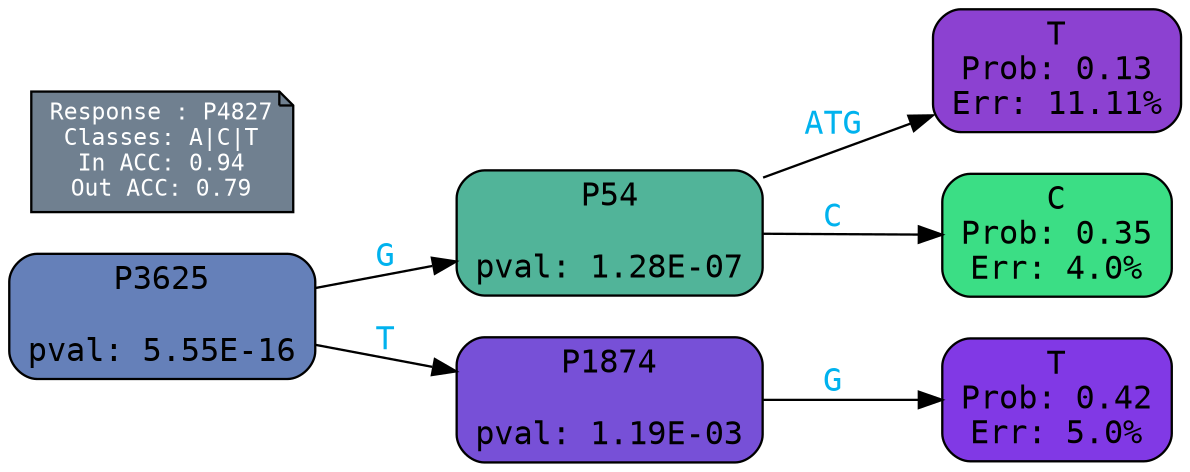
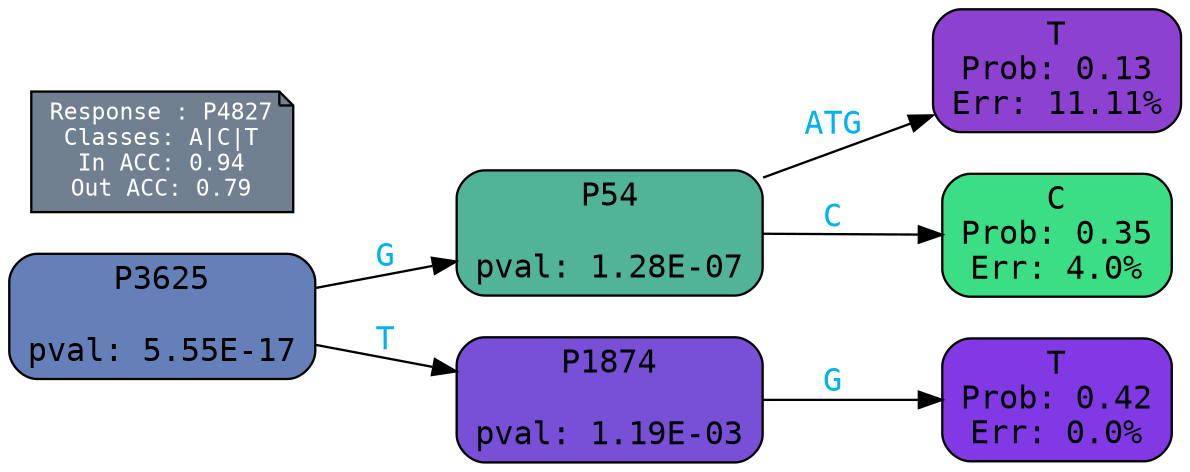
node "P3625 pval: 5.55E-16": label "P3625 pval: 5.55E-16" -> "P3625 pval: 5.55E-17"
node "T Prob: 0.42 Err: 5.0%": label "T Prob: 0.42 Err: 5.0%" -> "T Prob: 0.42 Err: 0.0%"
